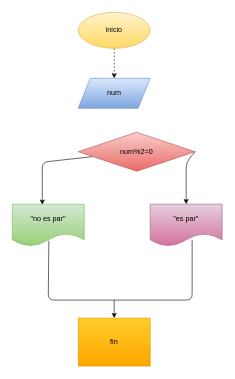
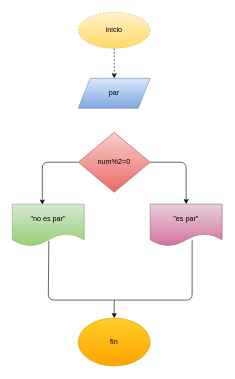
node "inicio": style solid -> dashed
node "num": label "num" -> "par"
node "num%2=0": size 117x39 -> 72x60
node "fin": shape rectangle -> ellipse
